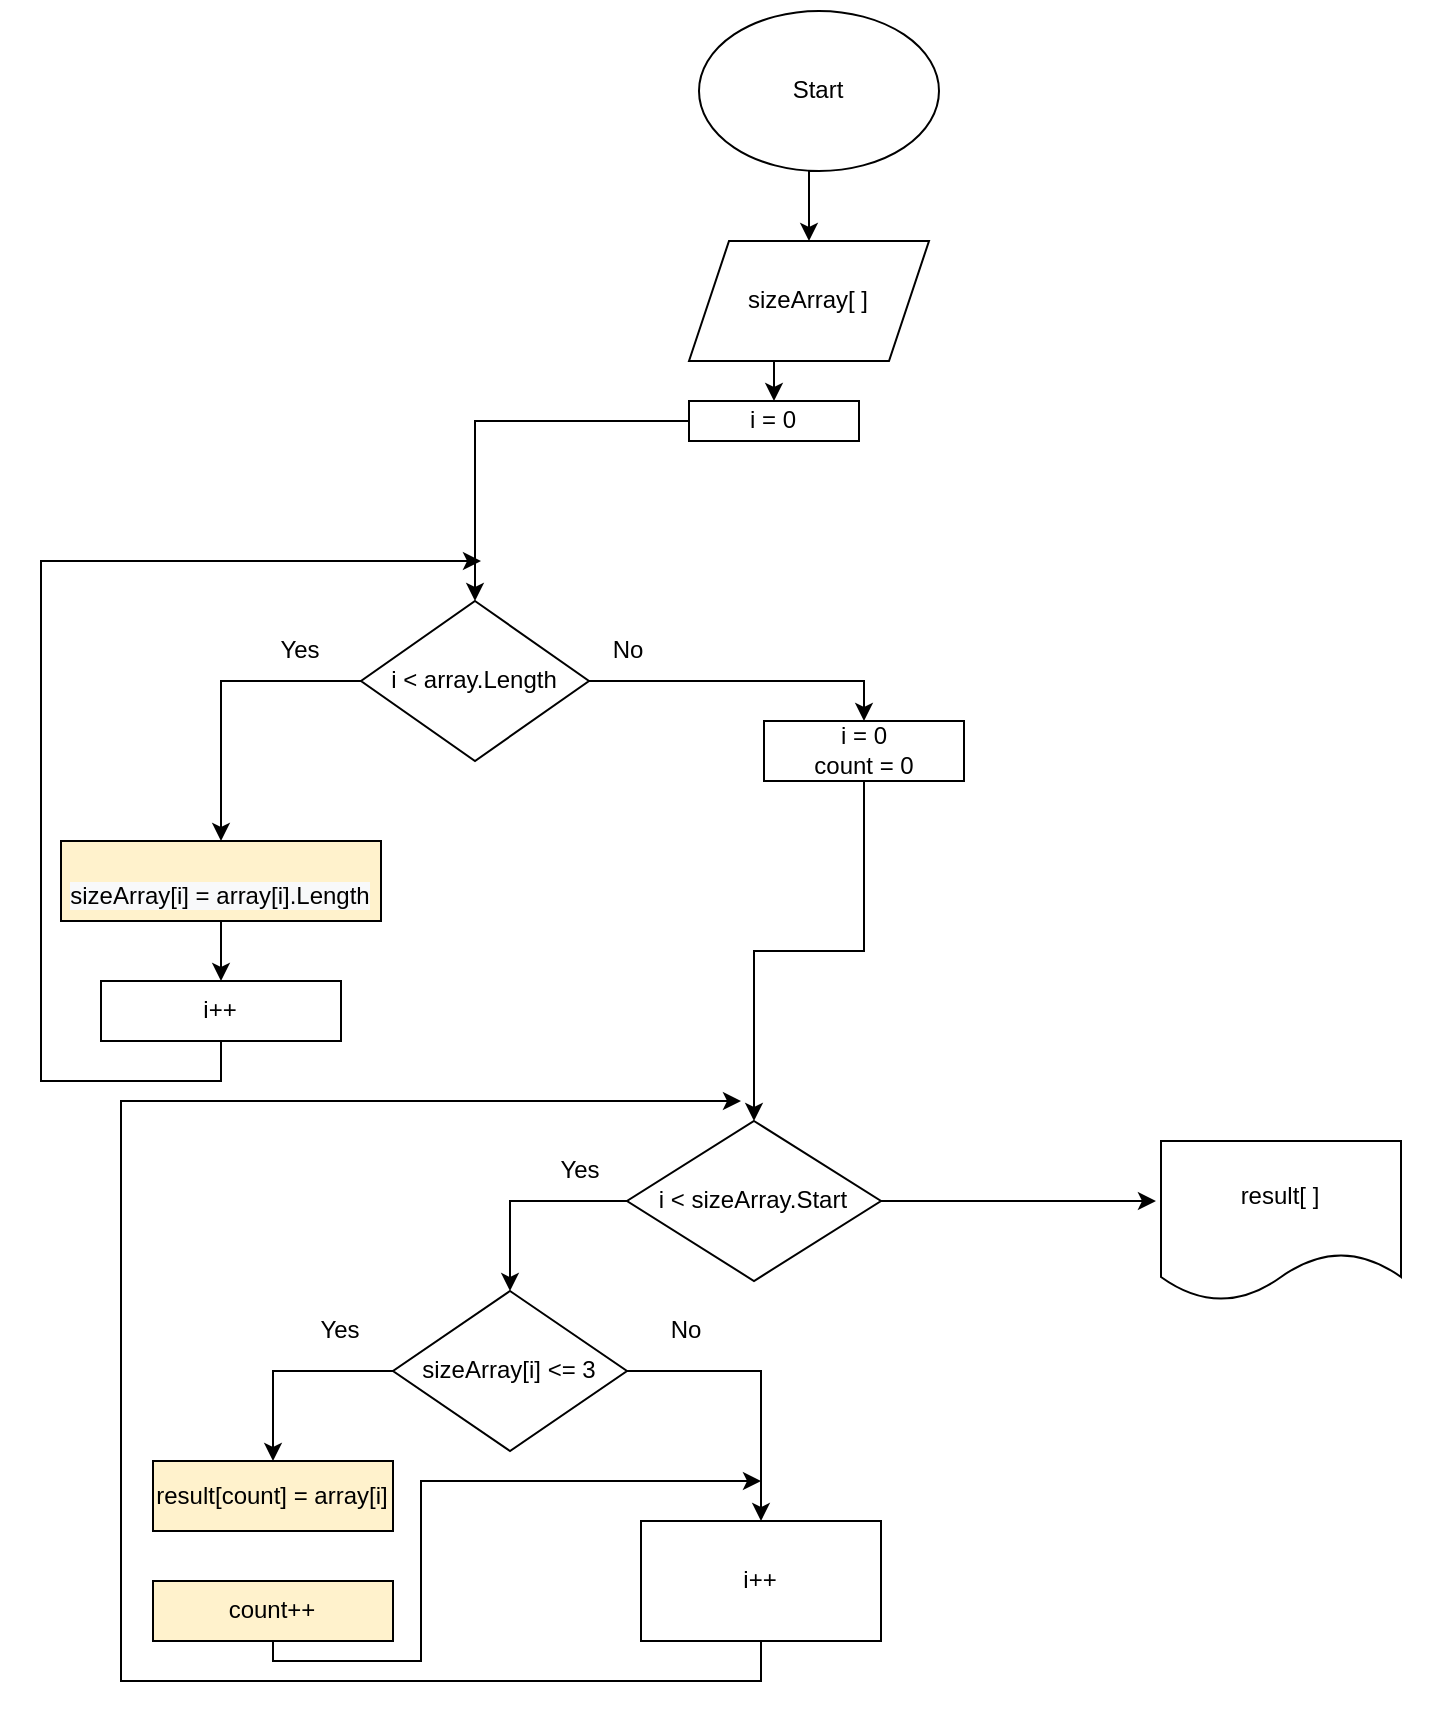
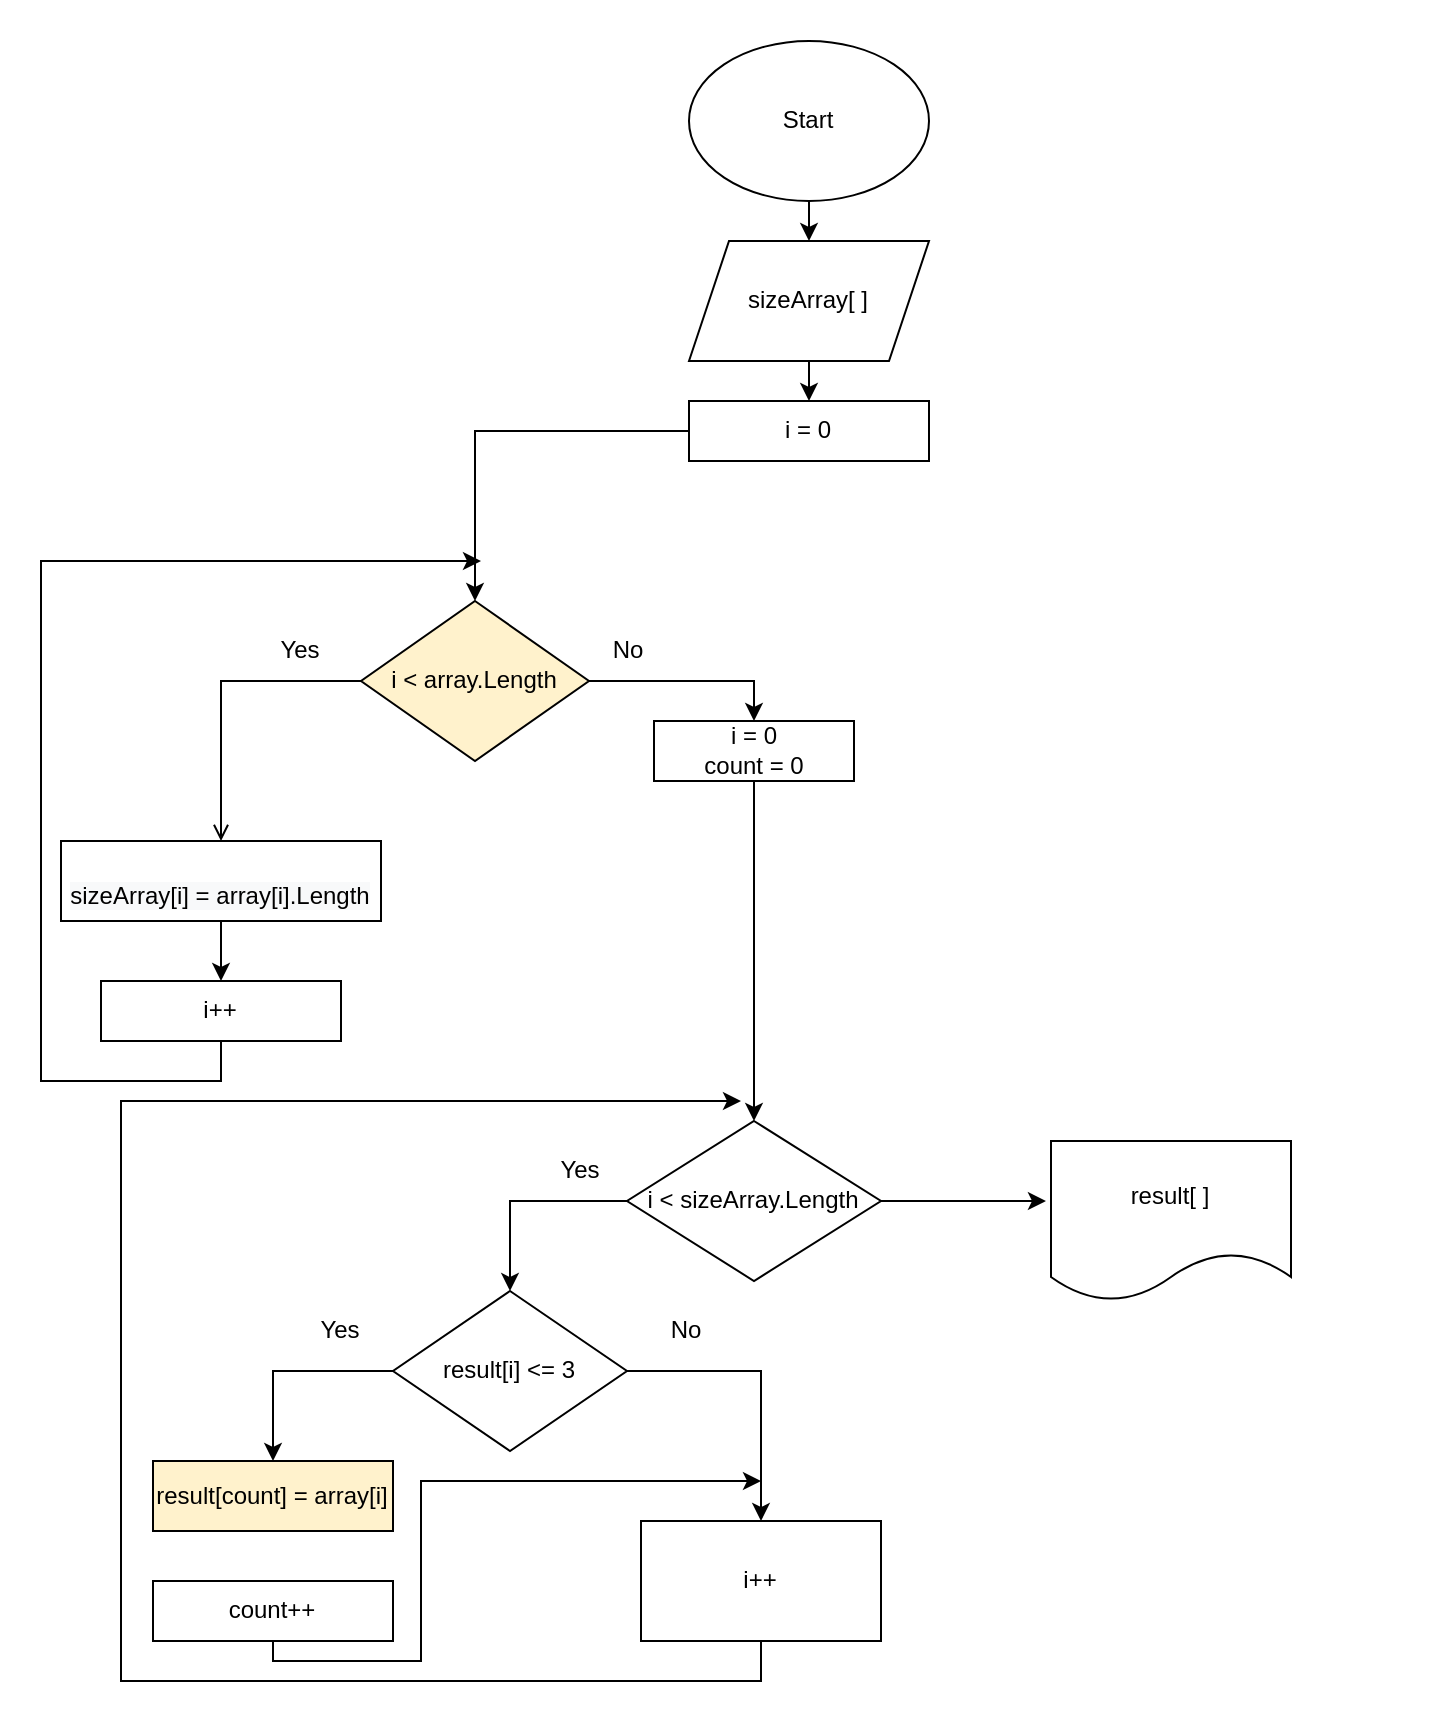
node "Start": moved (819, 91) -> (809, 121)
node "i = 0": size 170x40 -> 240x60
node "i < array.Length": fillcolor #ffffff -> #fff2cc
node "i = 0 count = 0": moved (864, 751) -> (754, 751)
edge "i < array.Length" -> "sizeArray[i] = array[i].Length": arrowhead classic -> open
node "sizeArray[i] = array[i].Length": fillcolor #fff2cc -> #ffffff
node "i < sizeArray.Start": label "i < sizeArray.Start" -> "i < sizeArray.Length"
node "result[ ]": moved (1281, 1221) -> (1171, 1221)
node "sizeArray[i] <= 3": label "sizeArray[i] <= 3" -> "result[i] <= 3"
node "count++": fillcolor #fff2cc -> #ffffff
